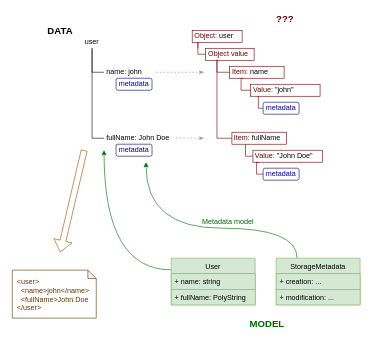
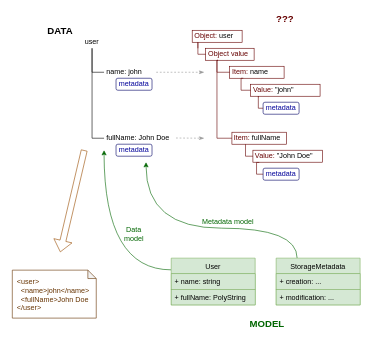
node "Data model": added
